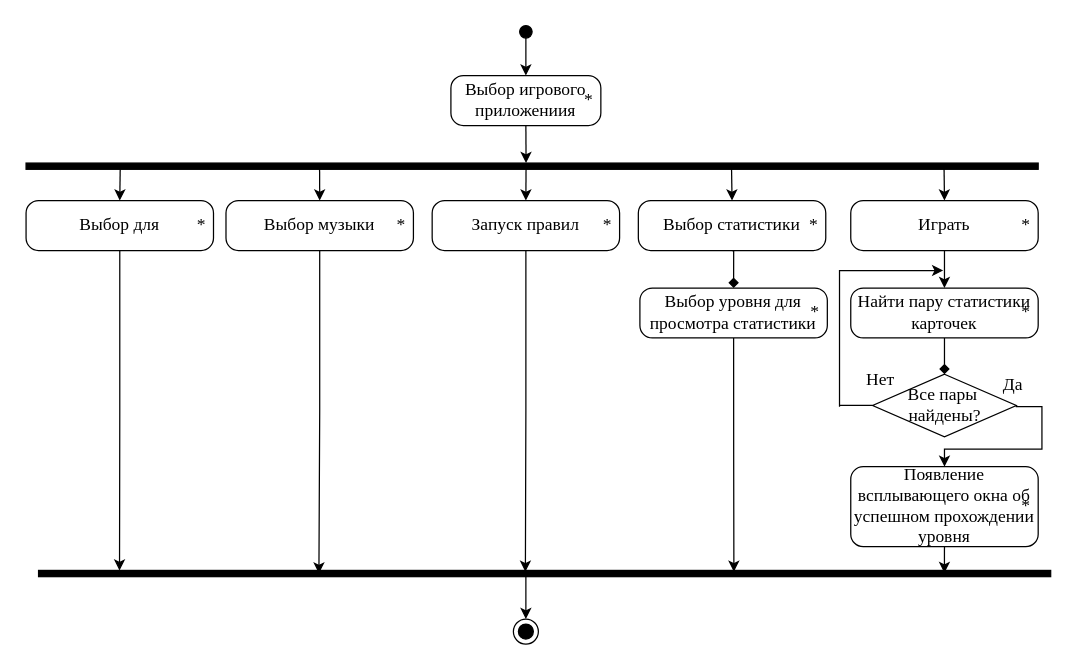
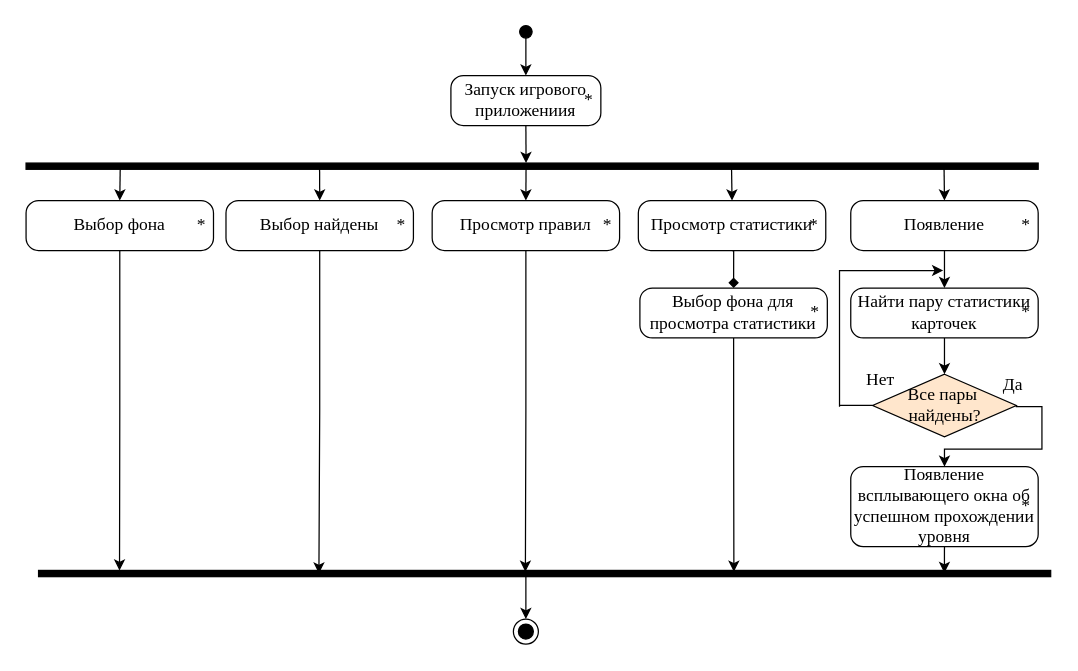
node "Выбор игрового приложениия": label "Выбор игрового приложениия" -> "Запуск игрового приложениия"
node "Выбор для": label "Выбор для" -> "Выбор фона"
node "Выбор музыки": label "Выбор музыки" -> "Выбор найдены"
node "Запуск правил": label "Запуск правил" -> "Просмотр правил"
node "Выбор статистики": label "Выбор статистики" -> "Просмотр статистики"
node "Играть": label "Играть" -> "Появление"
node "Выбор уровня для просмотра статистики": label "Выбор уровня для просмотра статистики" -> "Выбор фона для просмотра статистики"
edge "Найти пару статистики карточек" -> "Все пары найдены?": arrowhead diamond -> classic
node "Все пары найдены?": fillcolor #ffffff -> #ffe6cc
